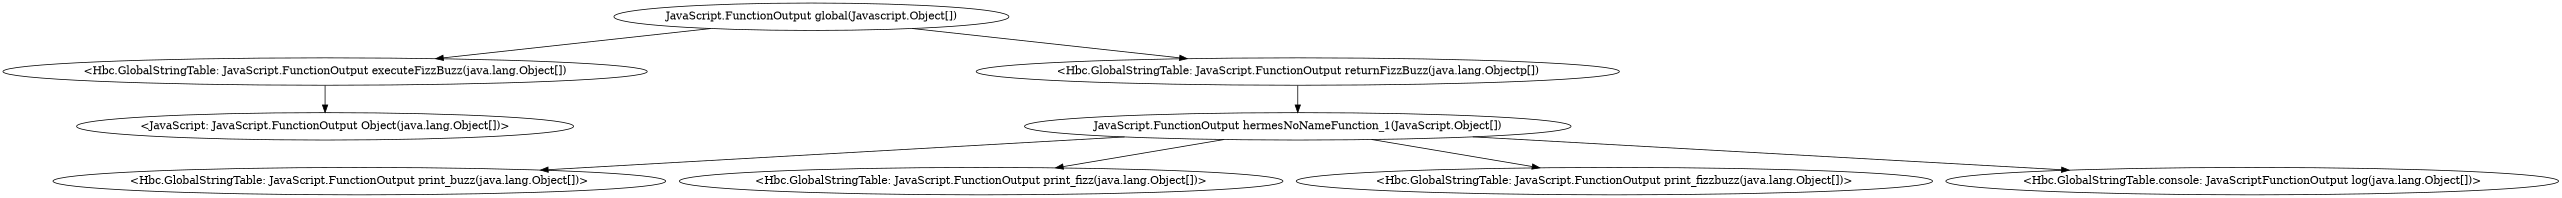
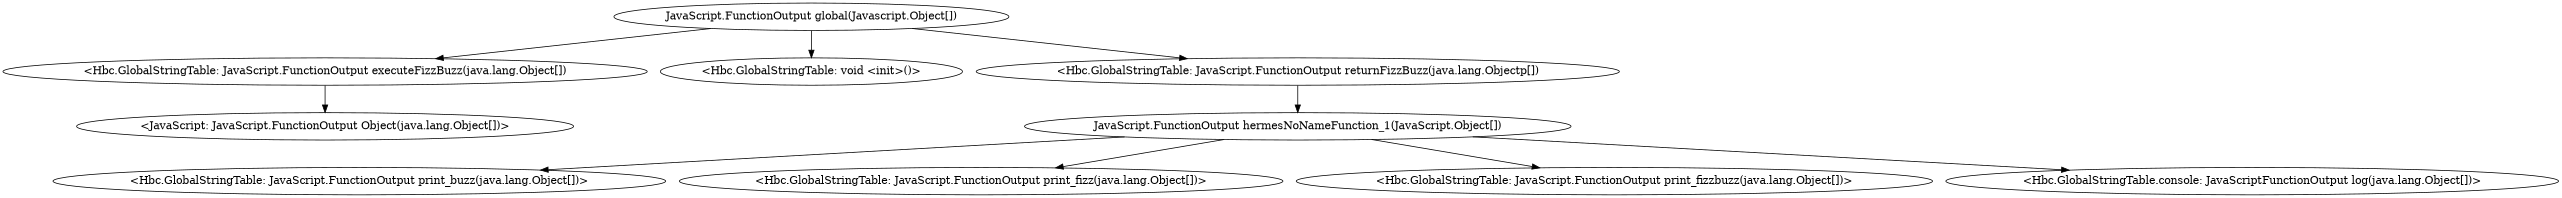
node "<Hbc.GlobalStringTable: void <init>()>": added
